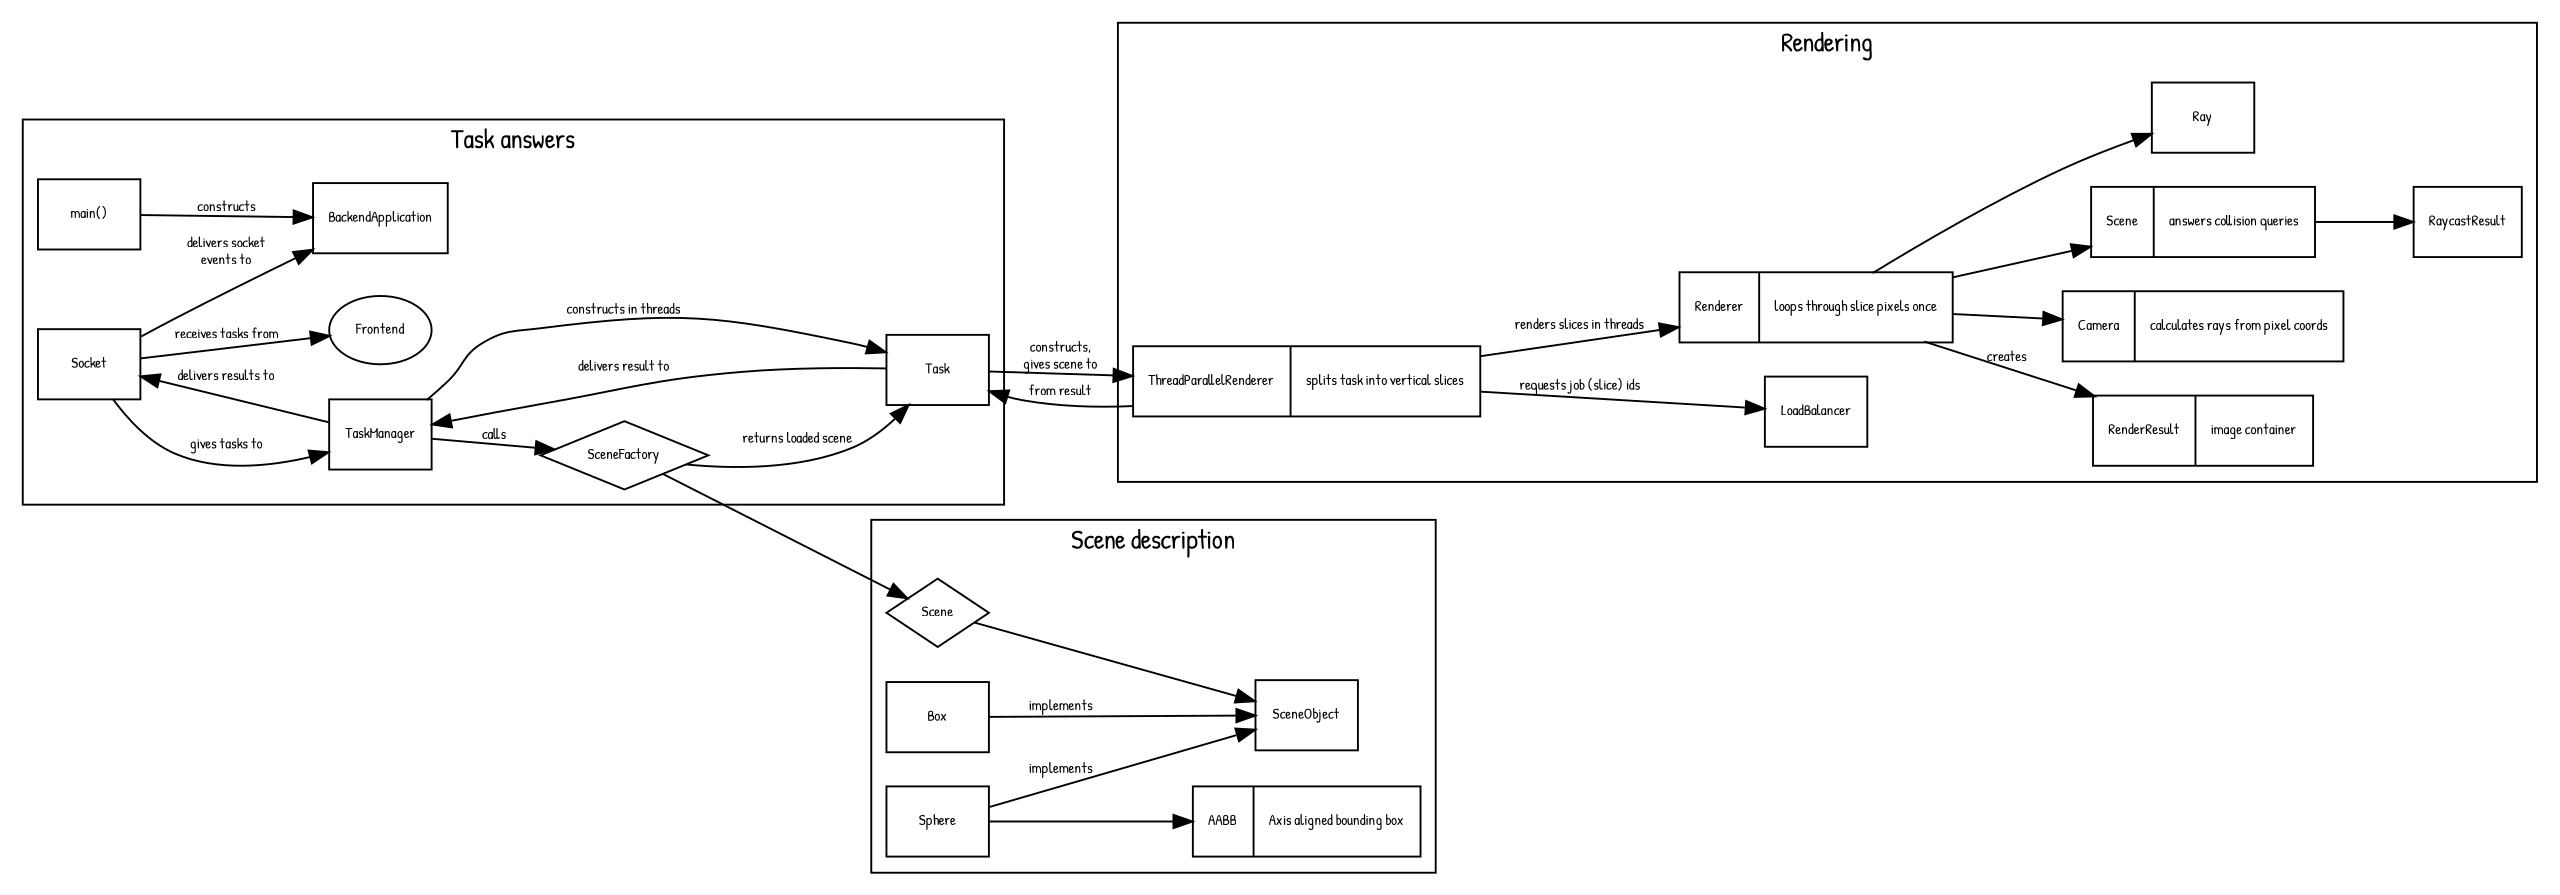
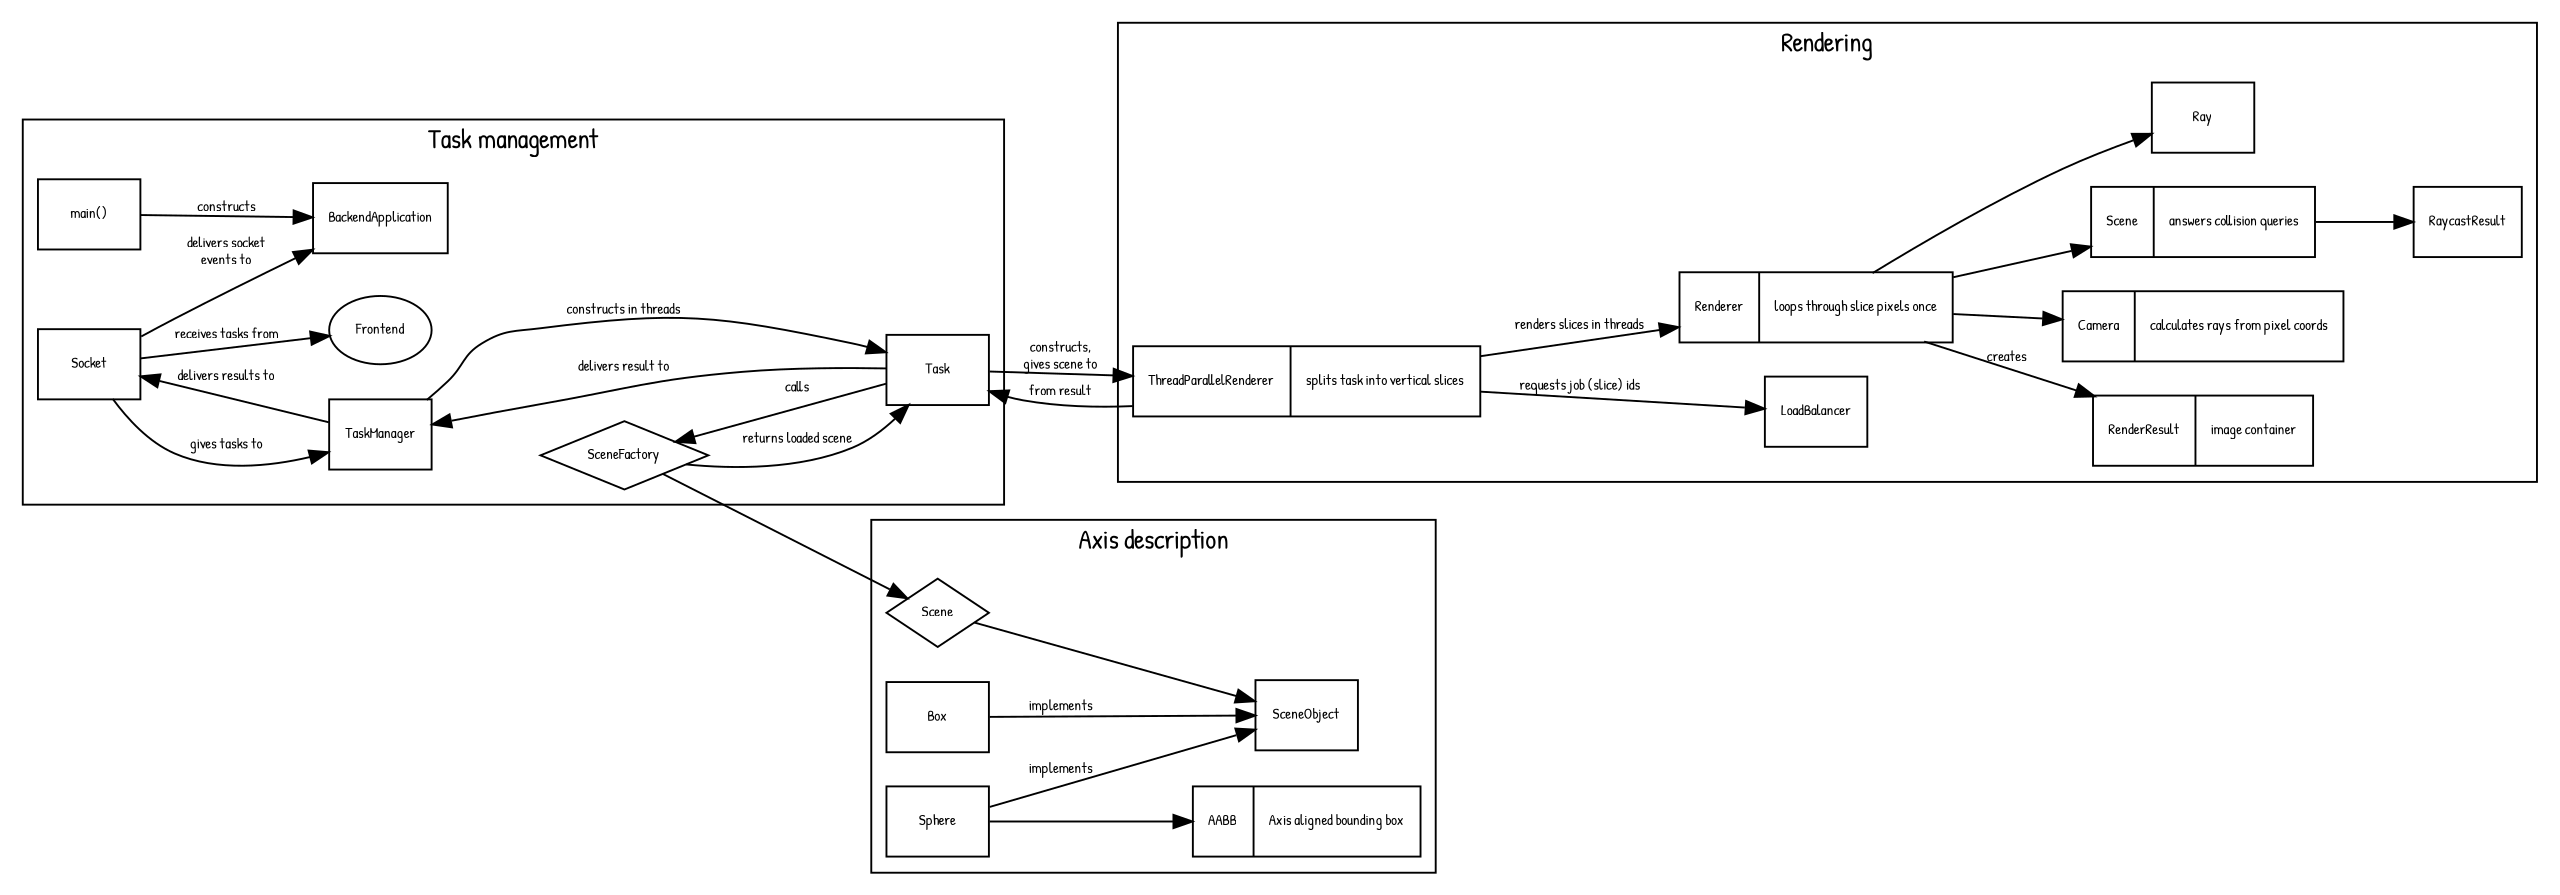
cluster "Task answers": label "Task answers" -> "Task management"
edge "TaskManager" -> "SceneFactory": now "Task" -> "SceneFactory"
cluster "Scene description": label "Scene description" -> "Axis description"
